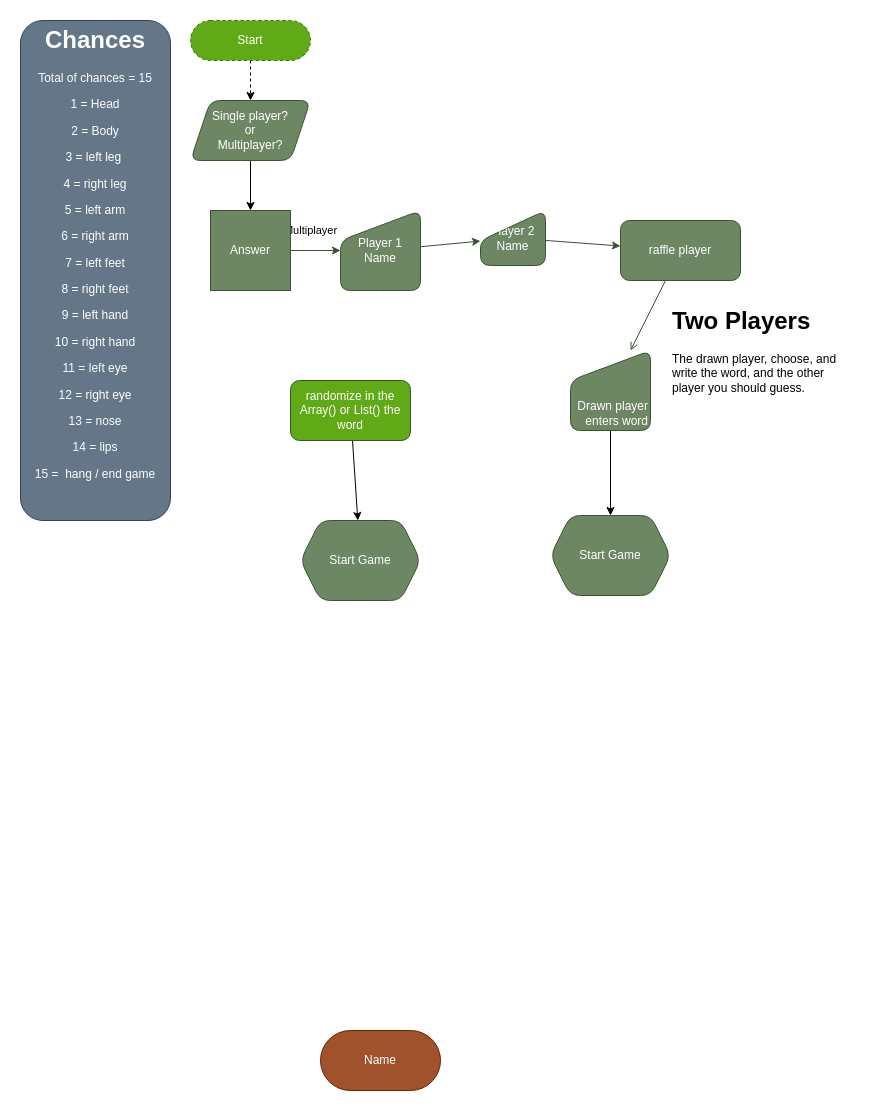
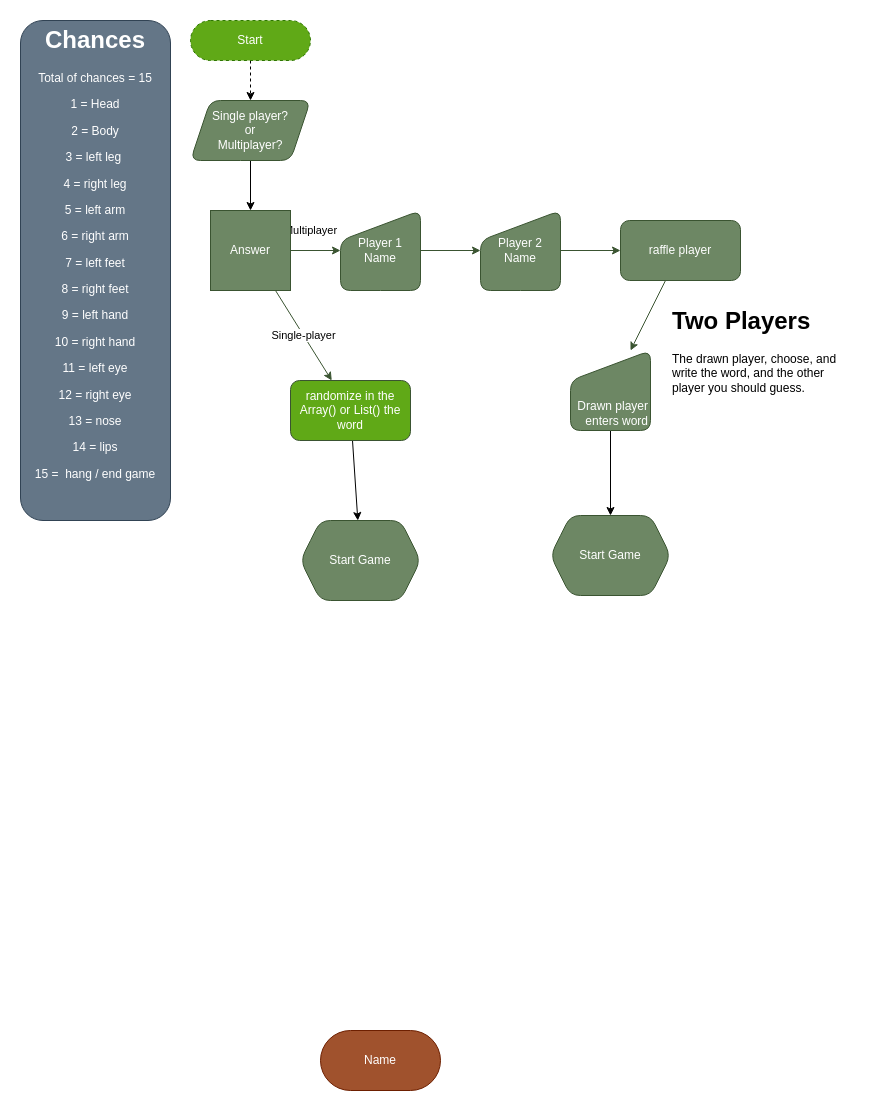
node "Player 2 Name": size 65x55 -> 80x80
edge "Answer" -> "randomize in the Array() or List() the word": added, label "Single-player"
edge "raffle player" -> "Drawn player enters word": arrowhead open -> classic
